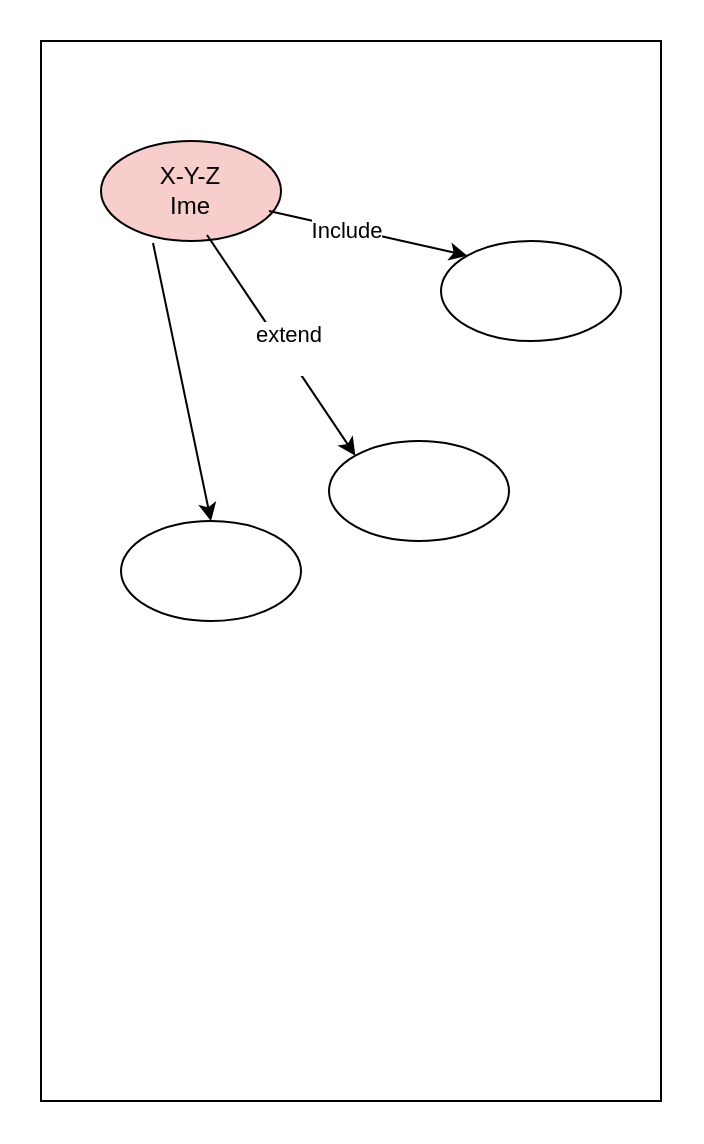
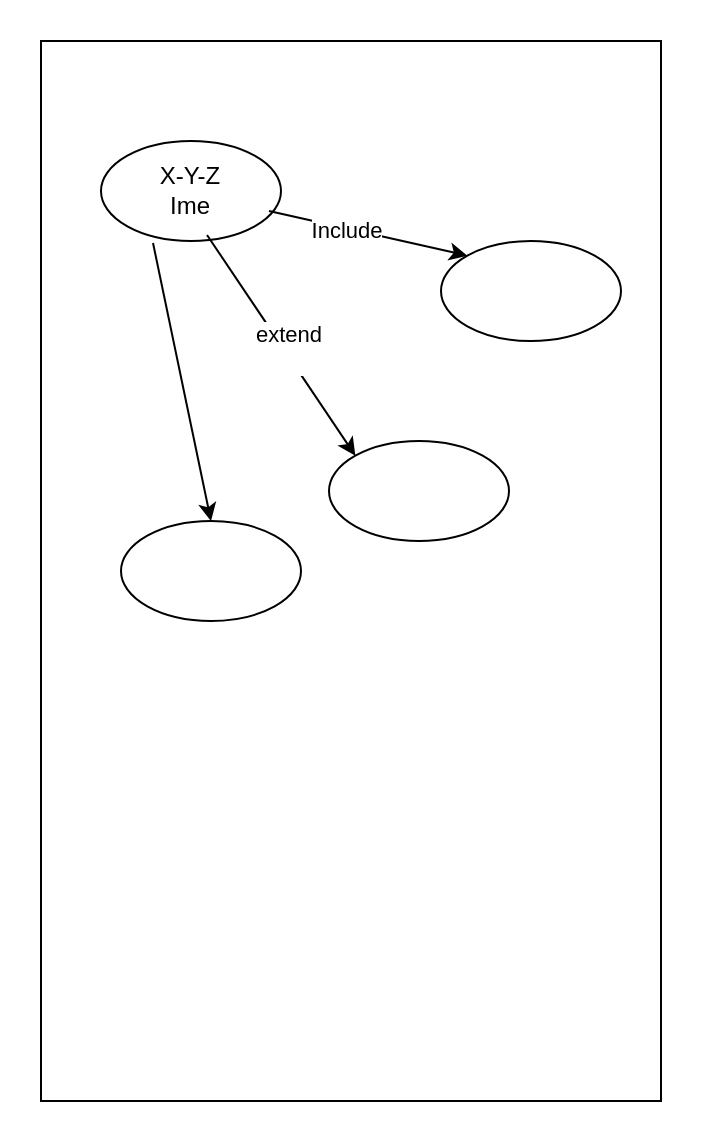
node "X-Y-Z Ime": fillcolor #f8cecc -> #ffffff
